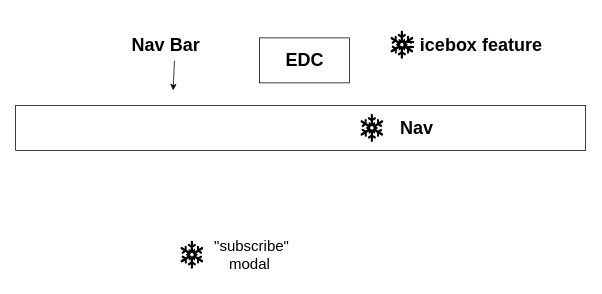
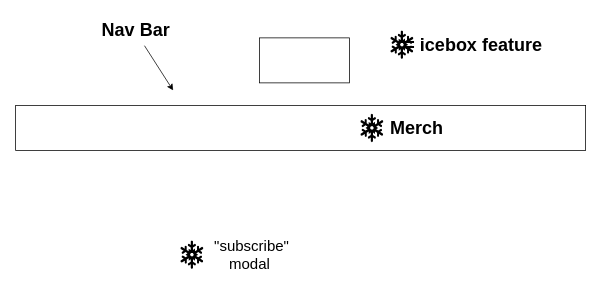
node "Nav Bar": moved (165, 45) -> (135, 30)
node "EDC": removed
node "Nav": label "Nav" -> "Merch"
